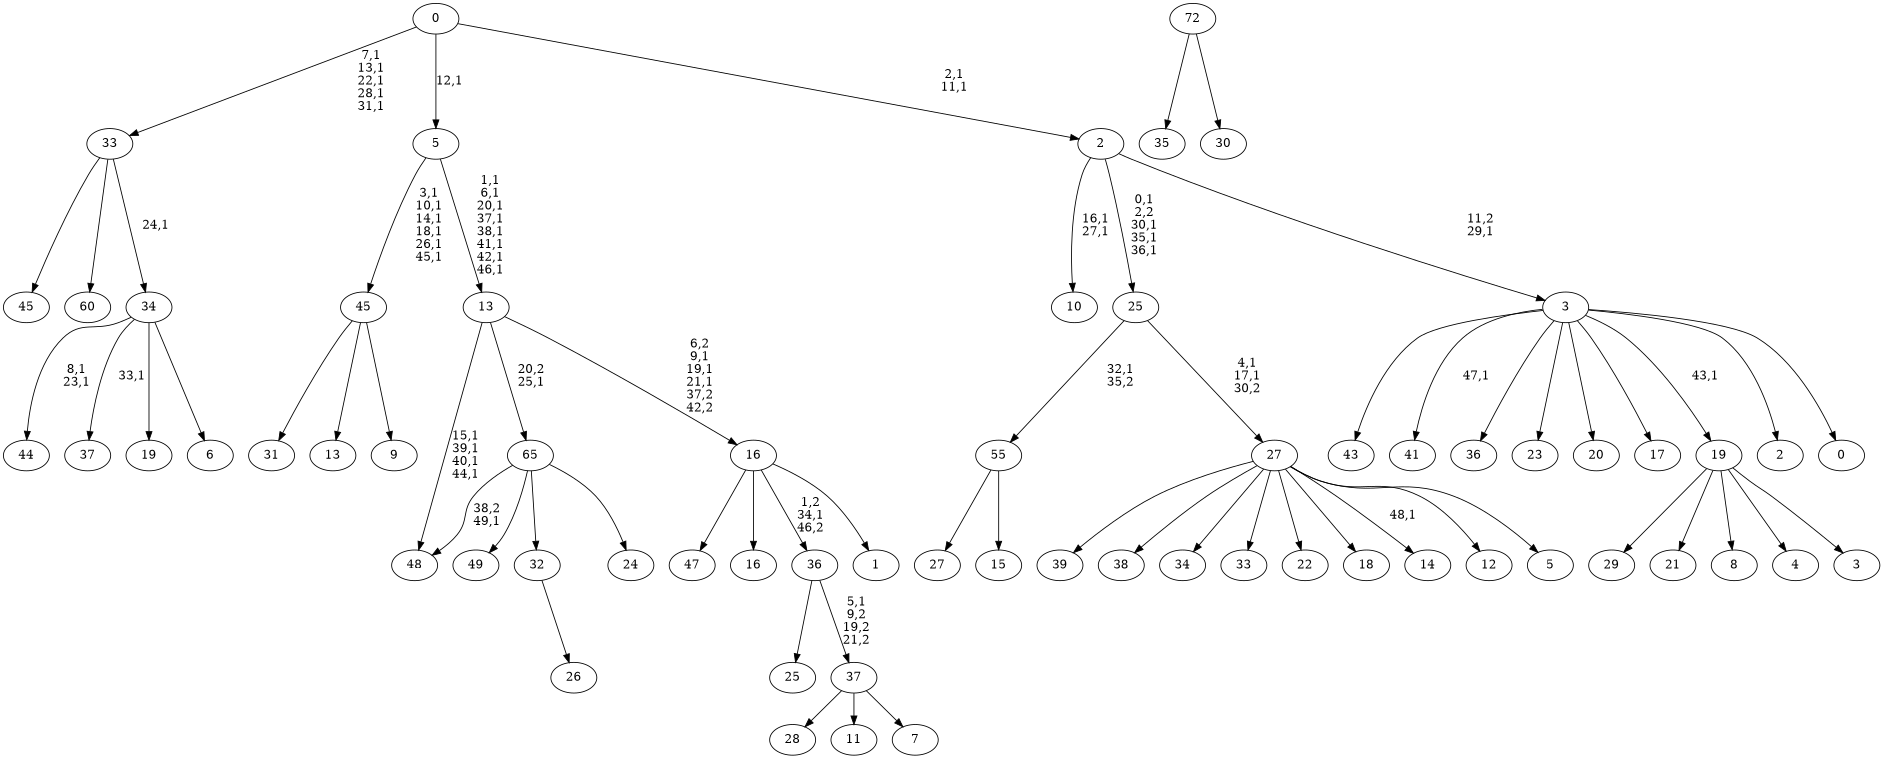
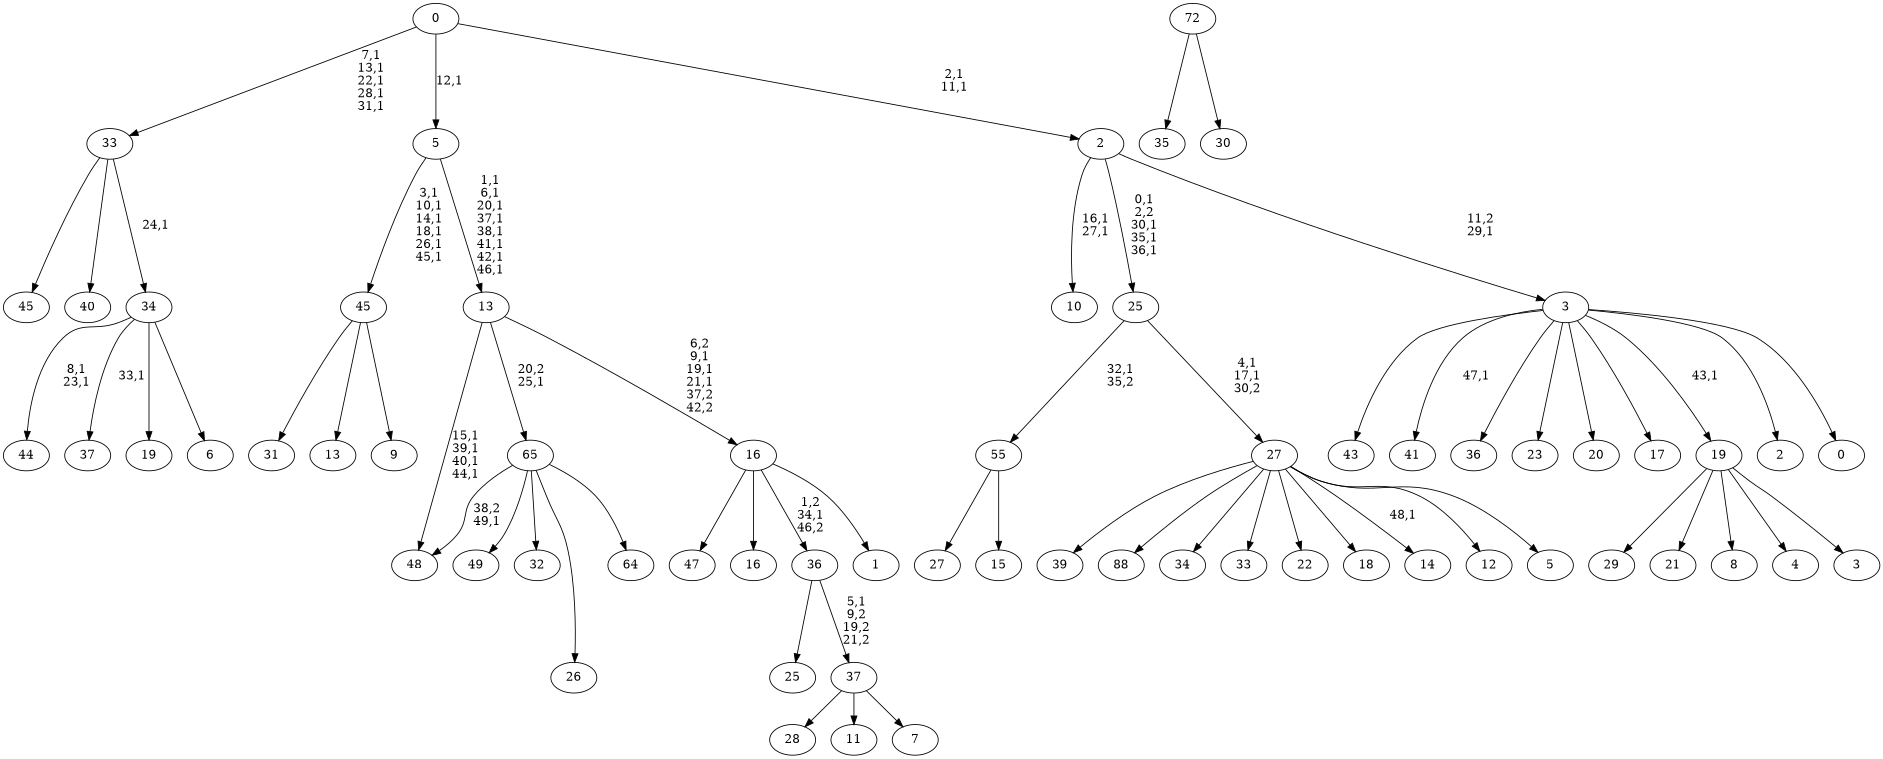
node "60": label "60" -> "40"
node "24": label "24" -> "64"
node "38": label "38" -> "88"
edge "32" -> "26": now "65" -> "26"
